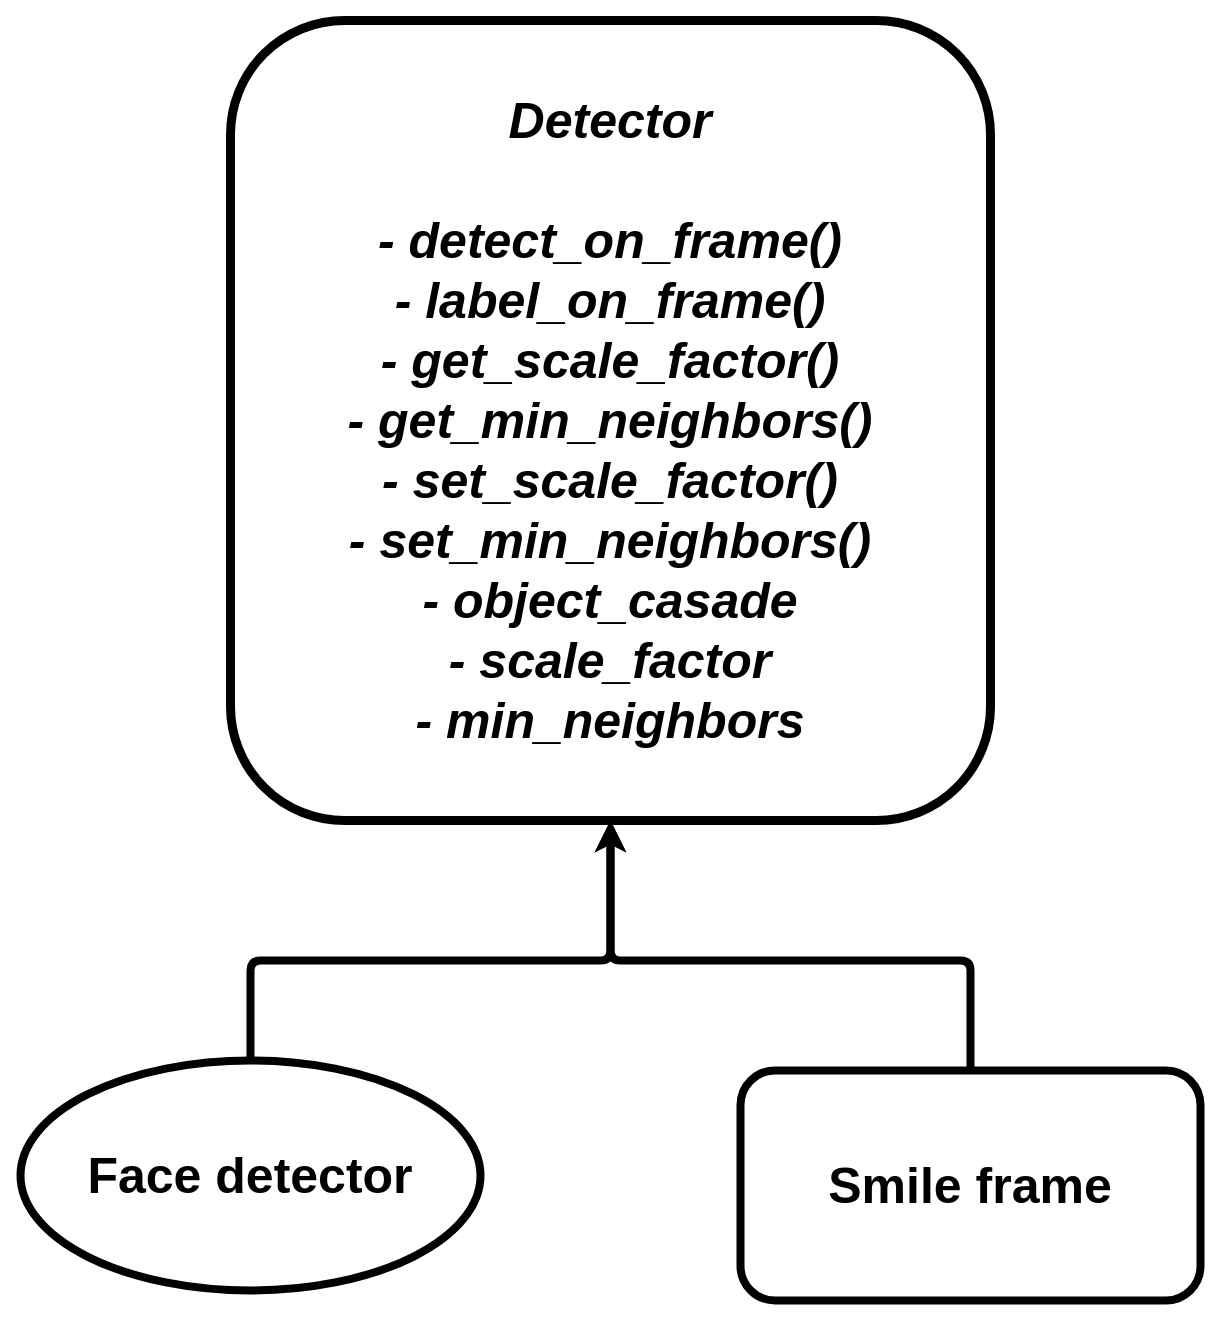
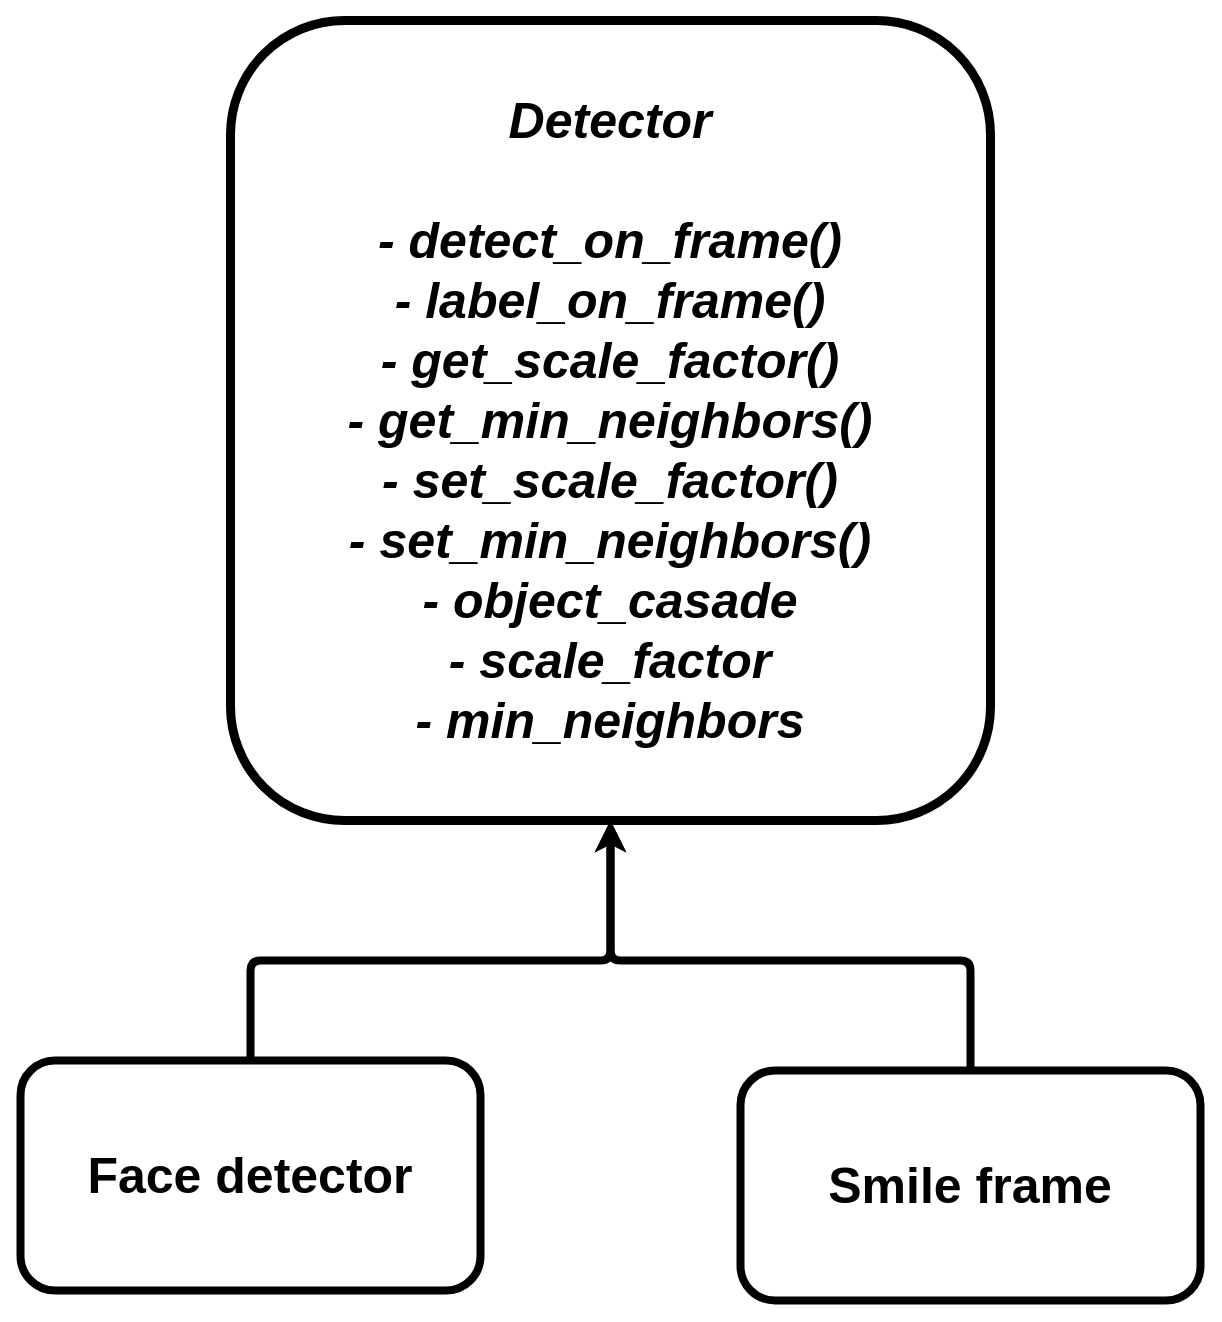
node "Face detector": shape ellipse -> rounded rectangle
